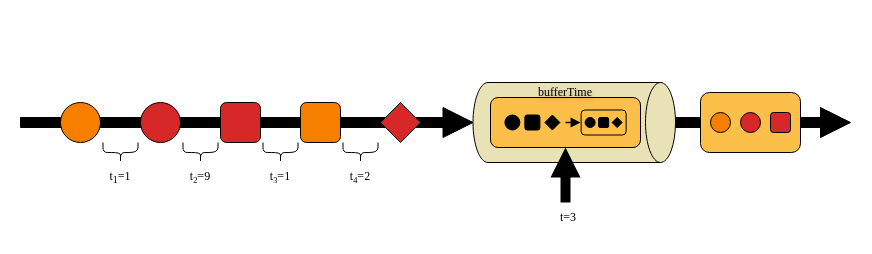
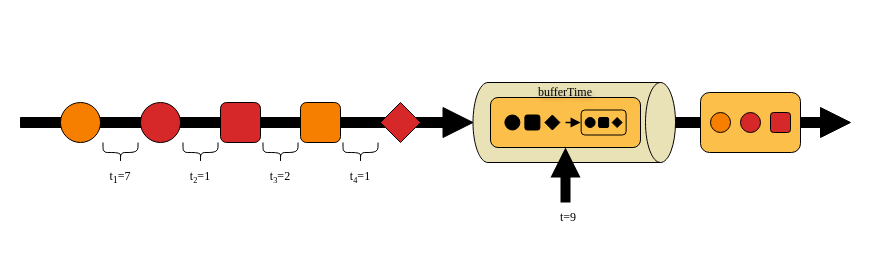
node "t1=1": label "t1=1" -> "t1=7"
node "t2=9": label "t2=9" -> "t2=1"
node "t3=1": label "t3=1" -> "t3=2"
node "t4=2": label "t4=2" -> "t4=1"
node "t=3": label "t=3" -> "t=9"
